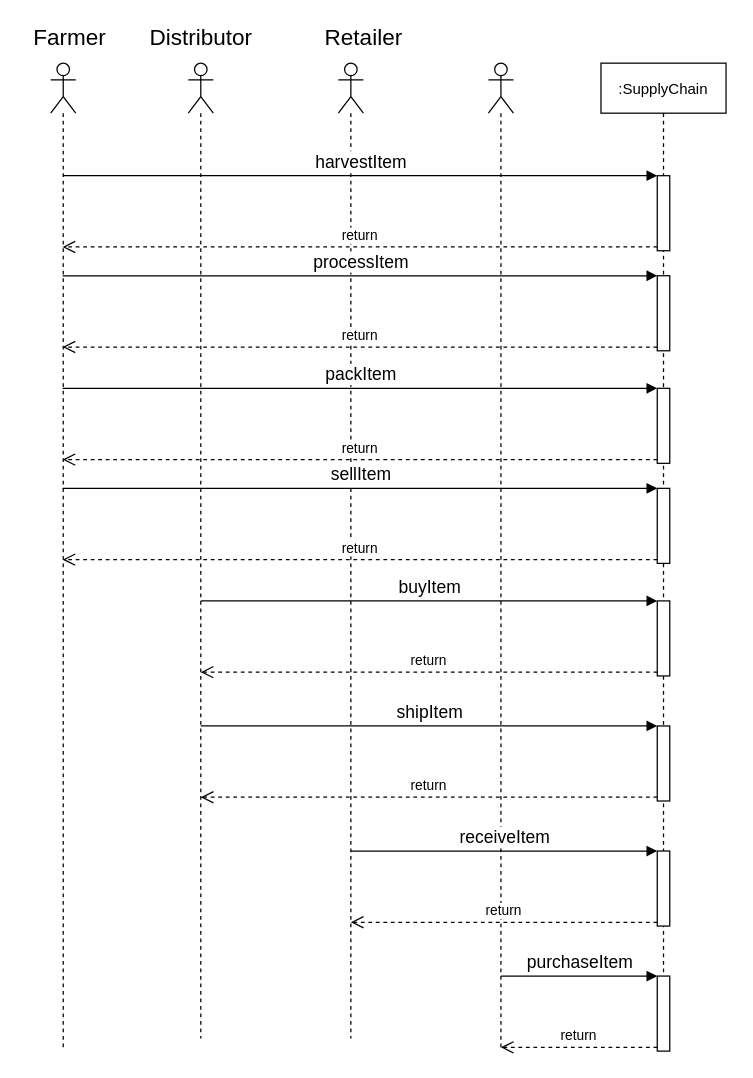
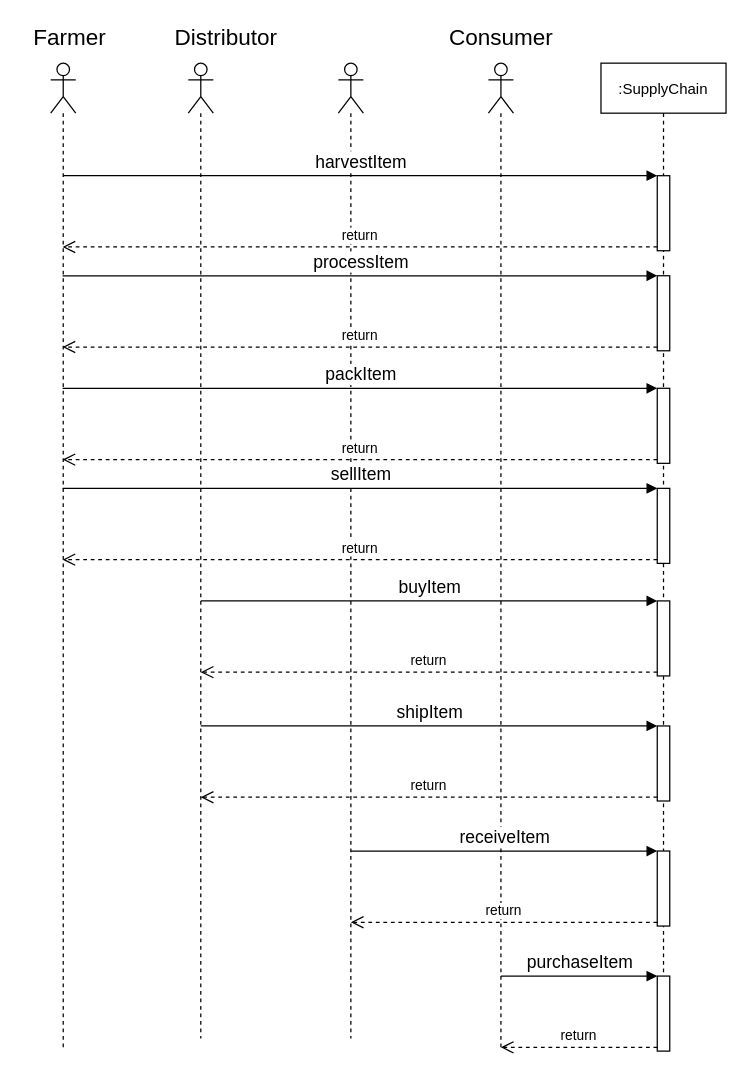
node "Distributor": moved (201, 38) -> (226, 38)
node "Retailer": removed
node "Consumer": added
